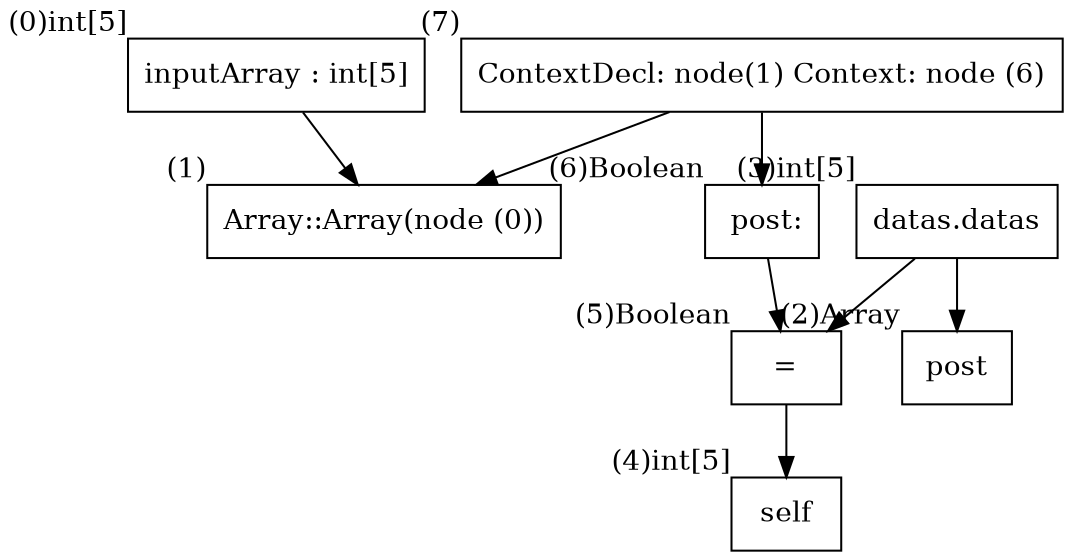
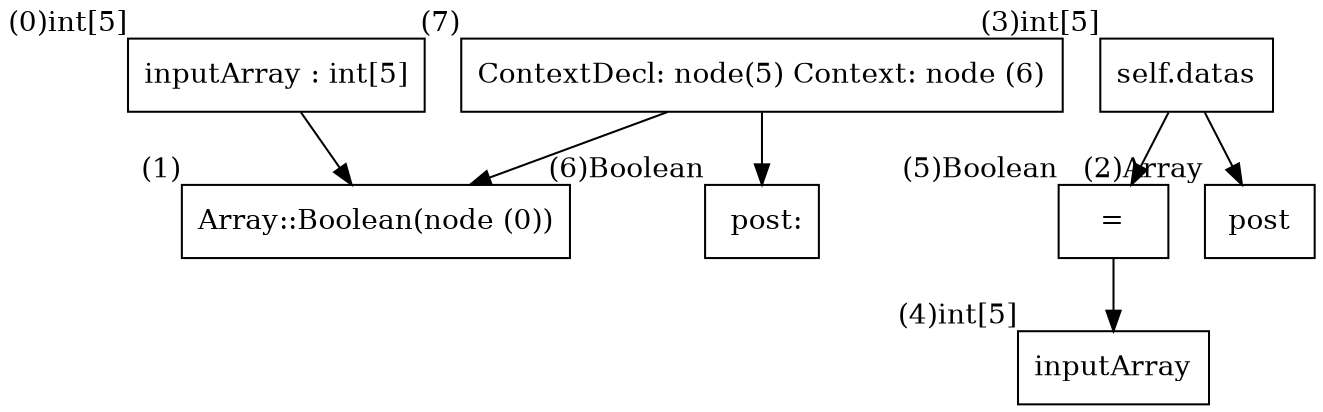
node "ContextDecl: node(1) Context: node (6) (7)": label "ContextDecl: node(1) Context: node (6) (7)" -> "ContextDecl: node(5) Context: node (6) (7)"
node "Array::Array(node (0)) (1)": label "Array::Array(node (0)) (1)" -> "Array::Boolean(node (0)) (1)"
node "datas.datas (3)int[5]": label "datas.datas (3)int[5]" -> "self.datas (3)int[5]"
edge "post: (6)Boolean" -> "= (5)Boolean": removed
node "self (4)int[5]": label "self (4)int[5]" -> "inputArray (4)int[5]"
